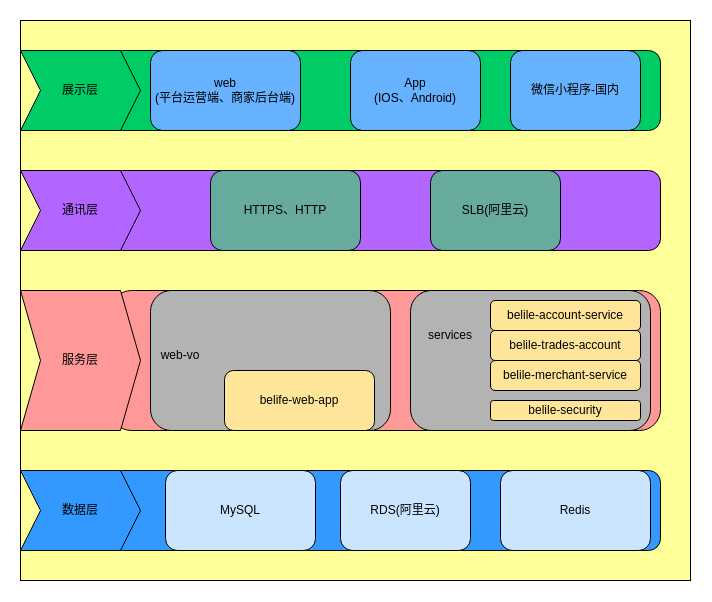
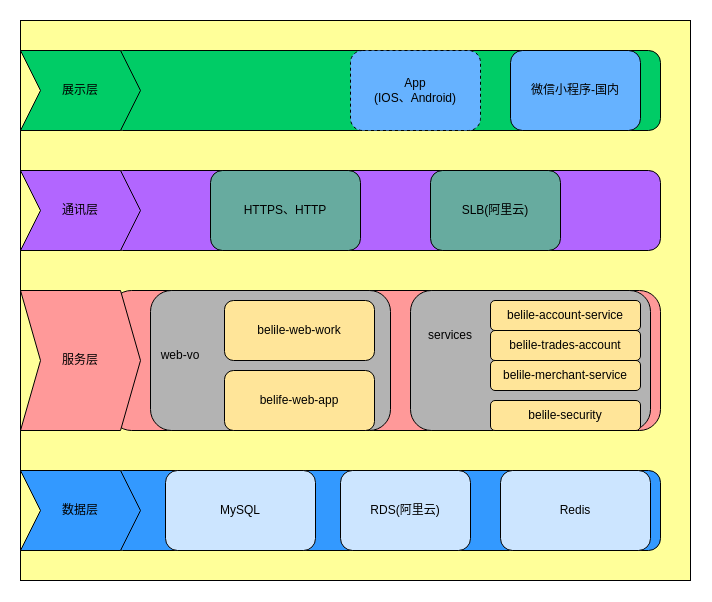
node "web (平台运营端、商家后台端)": removed
node "App (IOS、Android)": style solid -> dashed
node "belile-web-work": added
node "belile-security": size 150x20 -> 150x30
